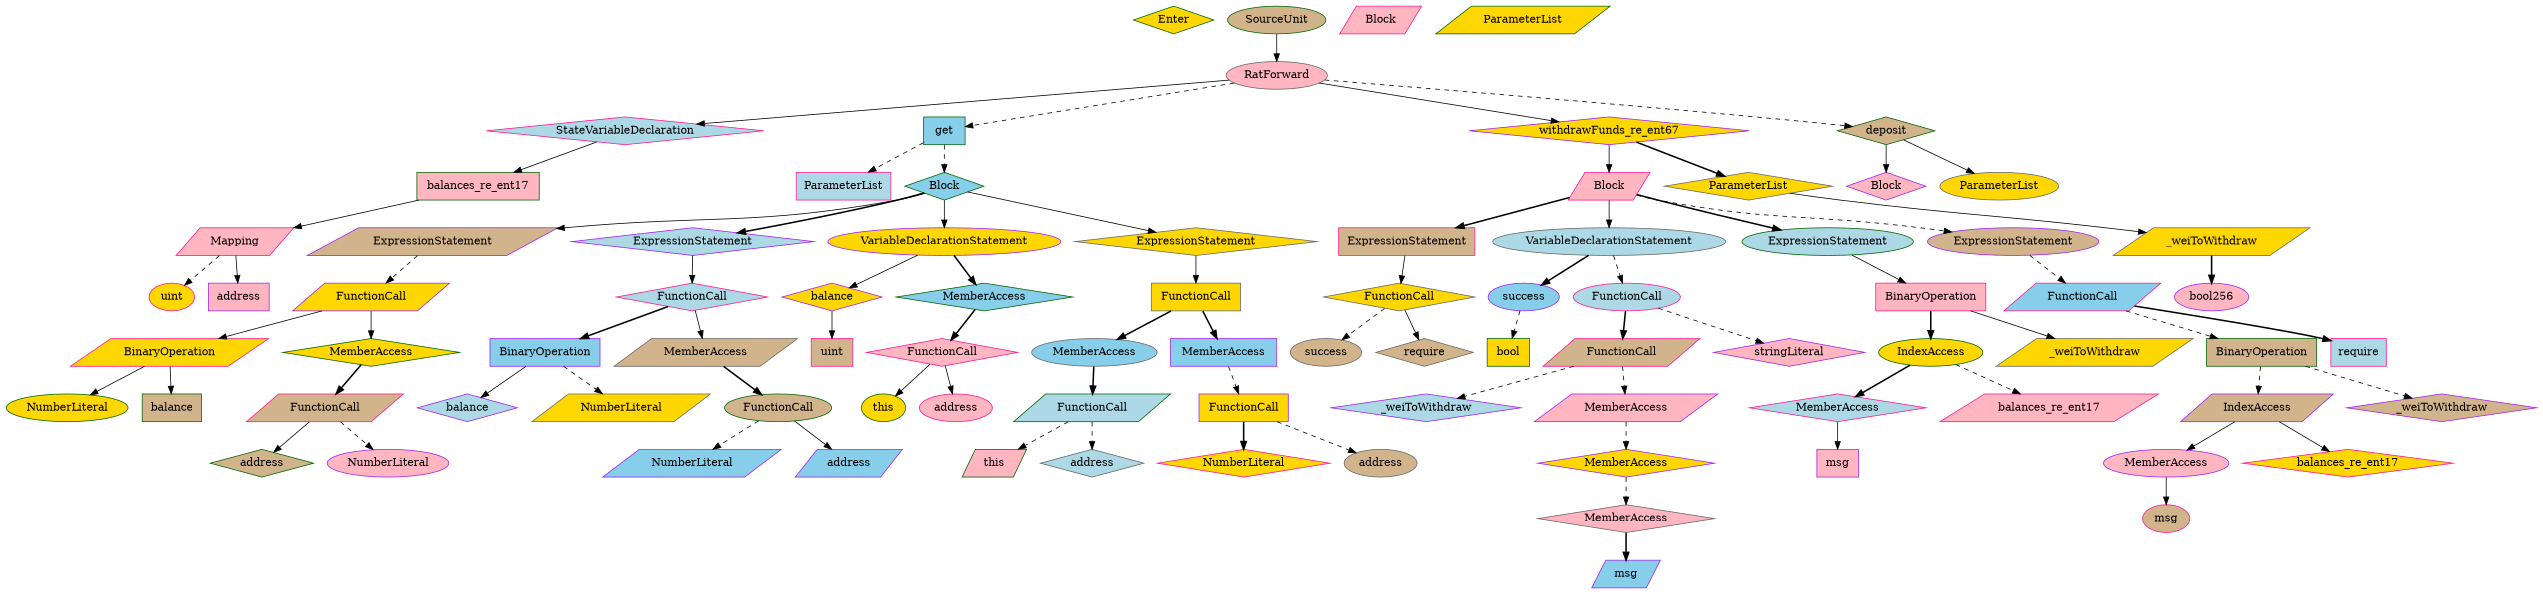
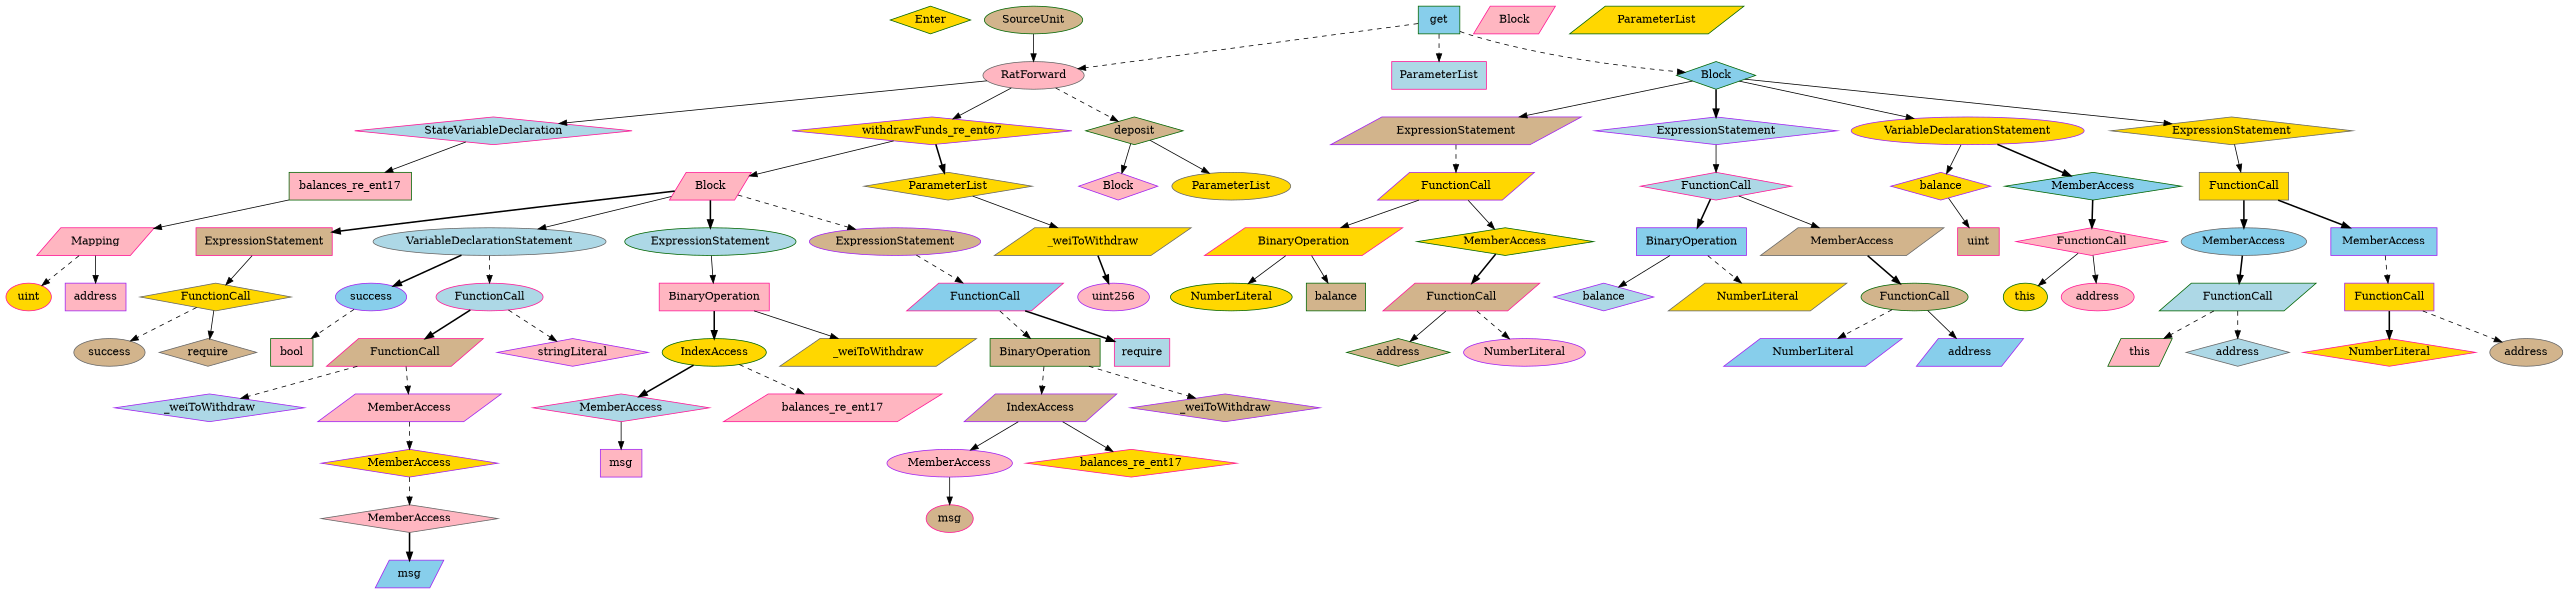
edge "RatForward" -> "get": reversed
node "bool256": label "bool256" -> "uint256"
node "bool": fillcolor gold -> lightpink
